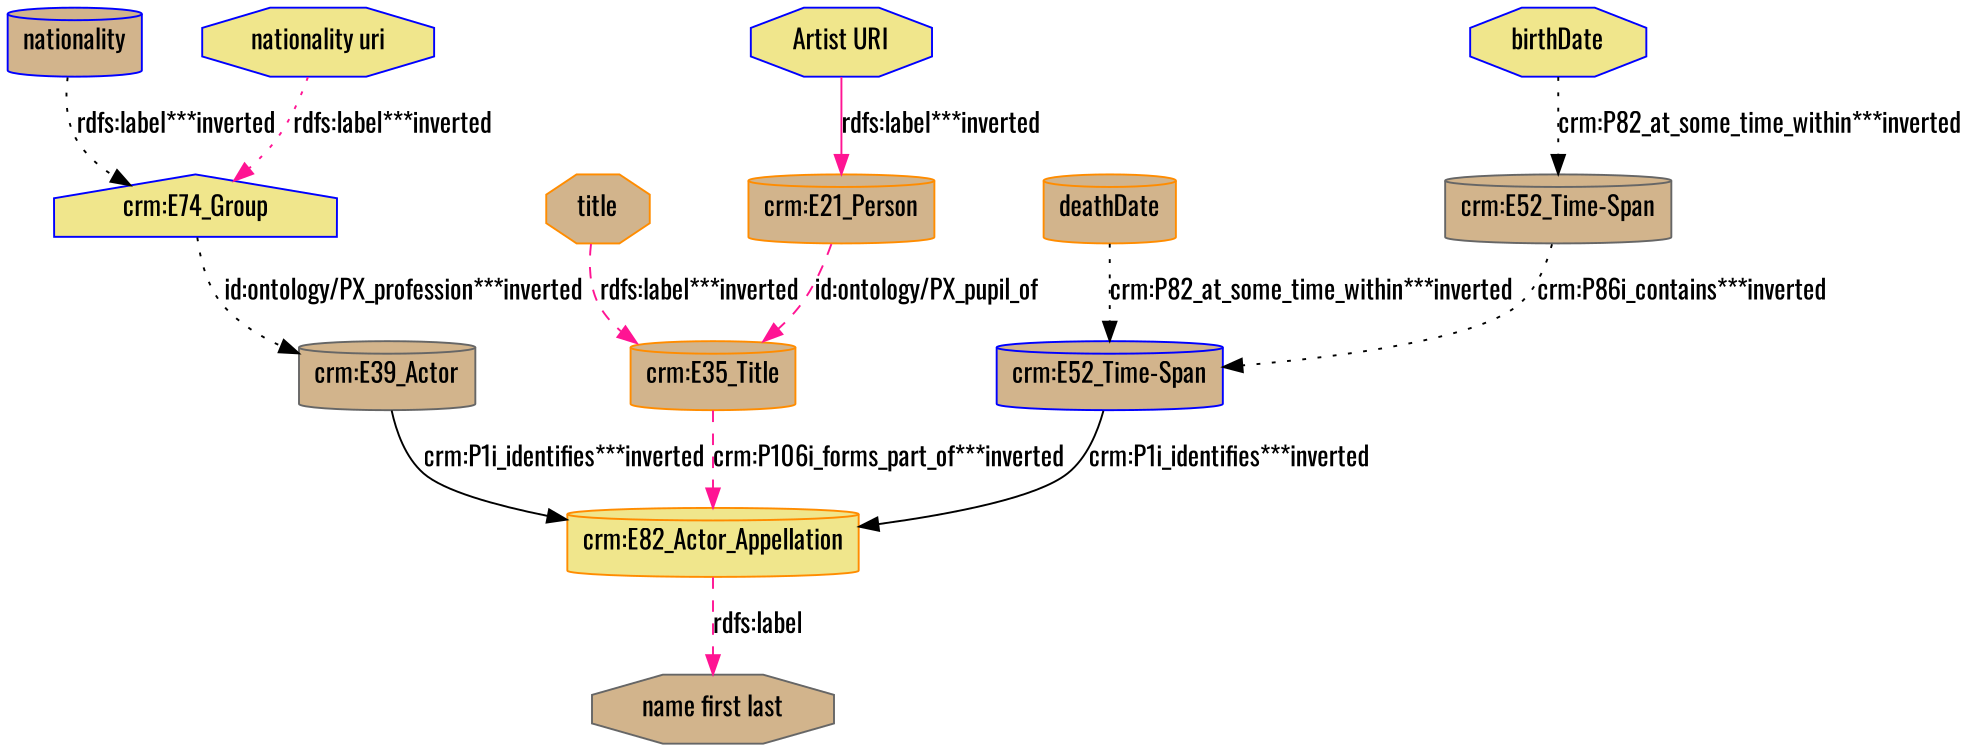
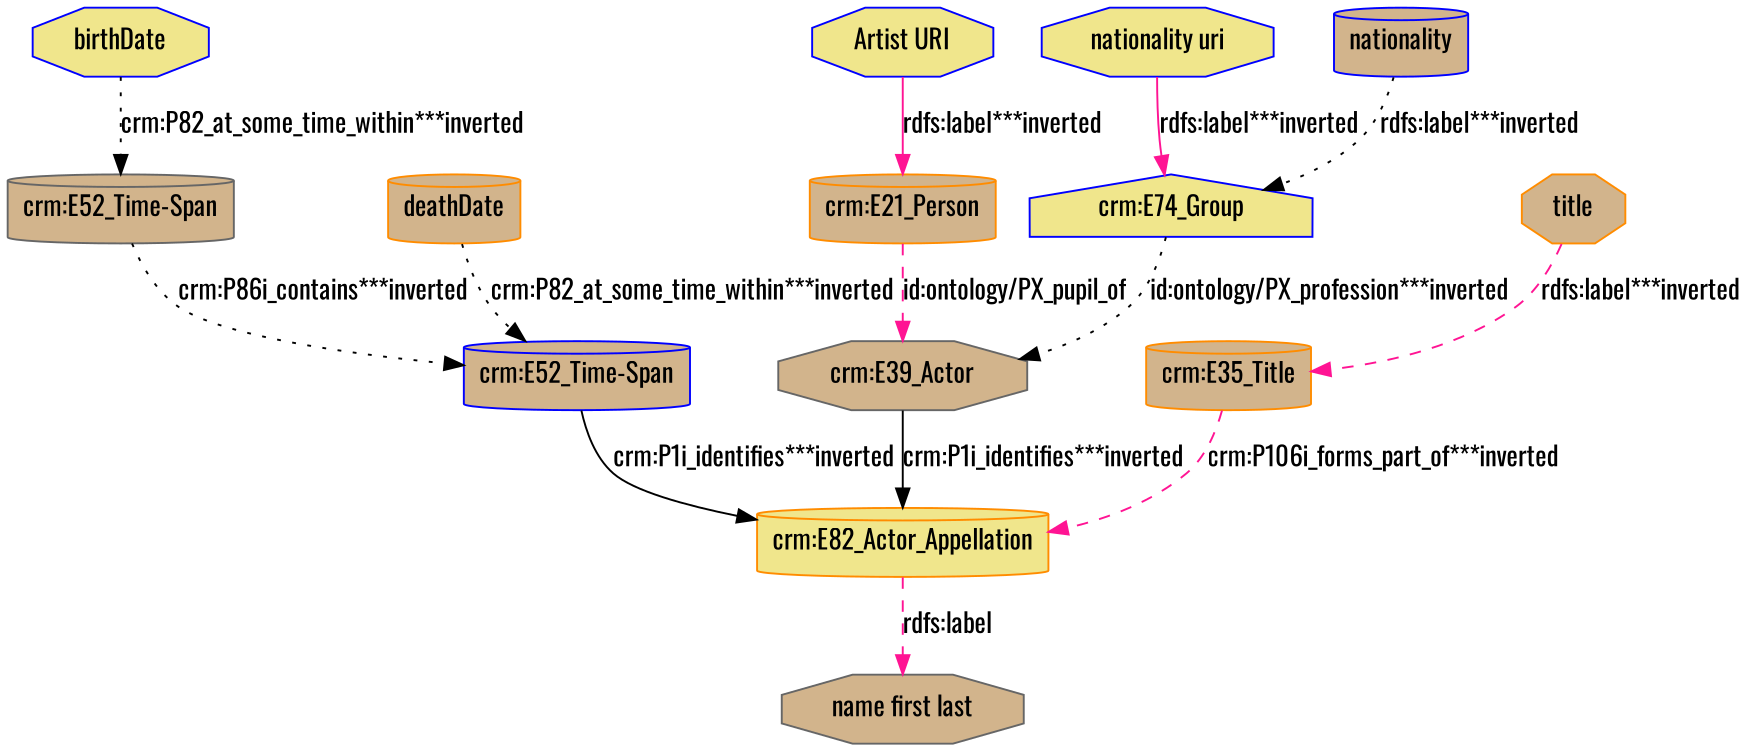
edge "nationality uri" -> "crm:E74_Group": style dotted -> solid
edge "crm:E21_Person" -> "crm:E35_Title": now "crm:E21_Person" -> "crm:E39_Actor"
node "crm:E39_Actor": shape cylinder -> octagon
